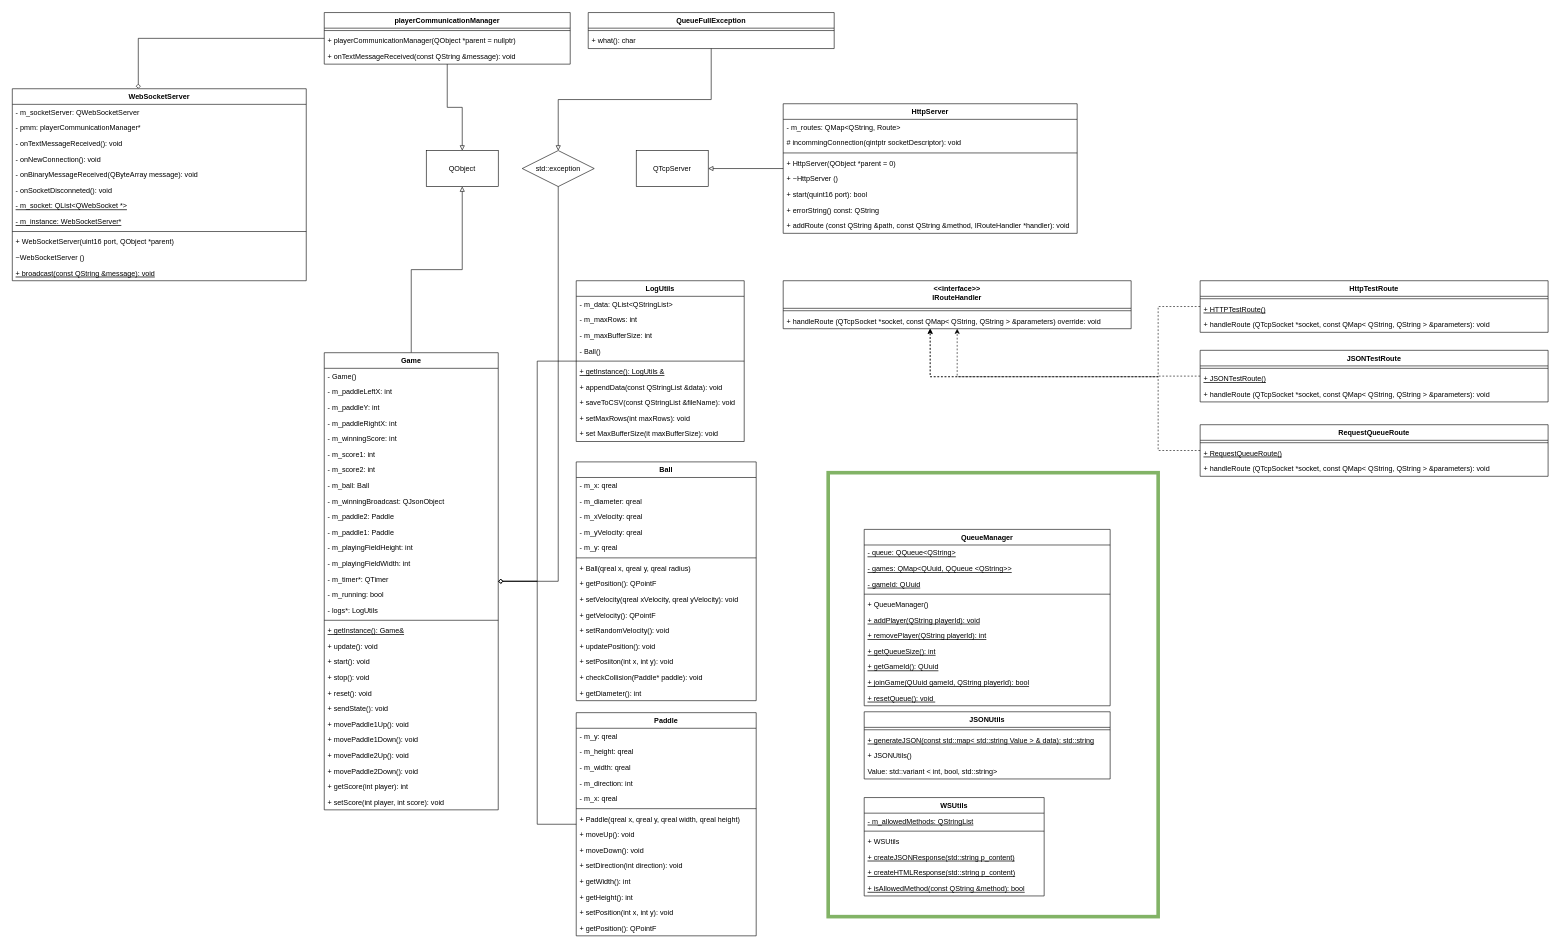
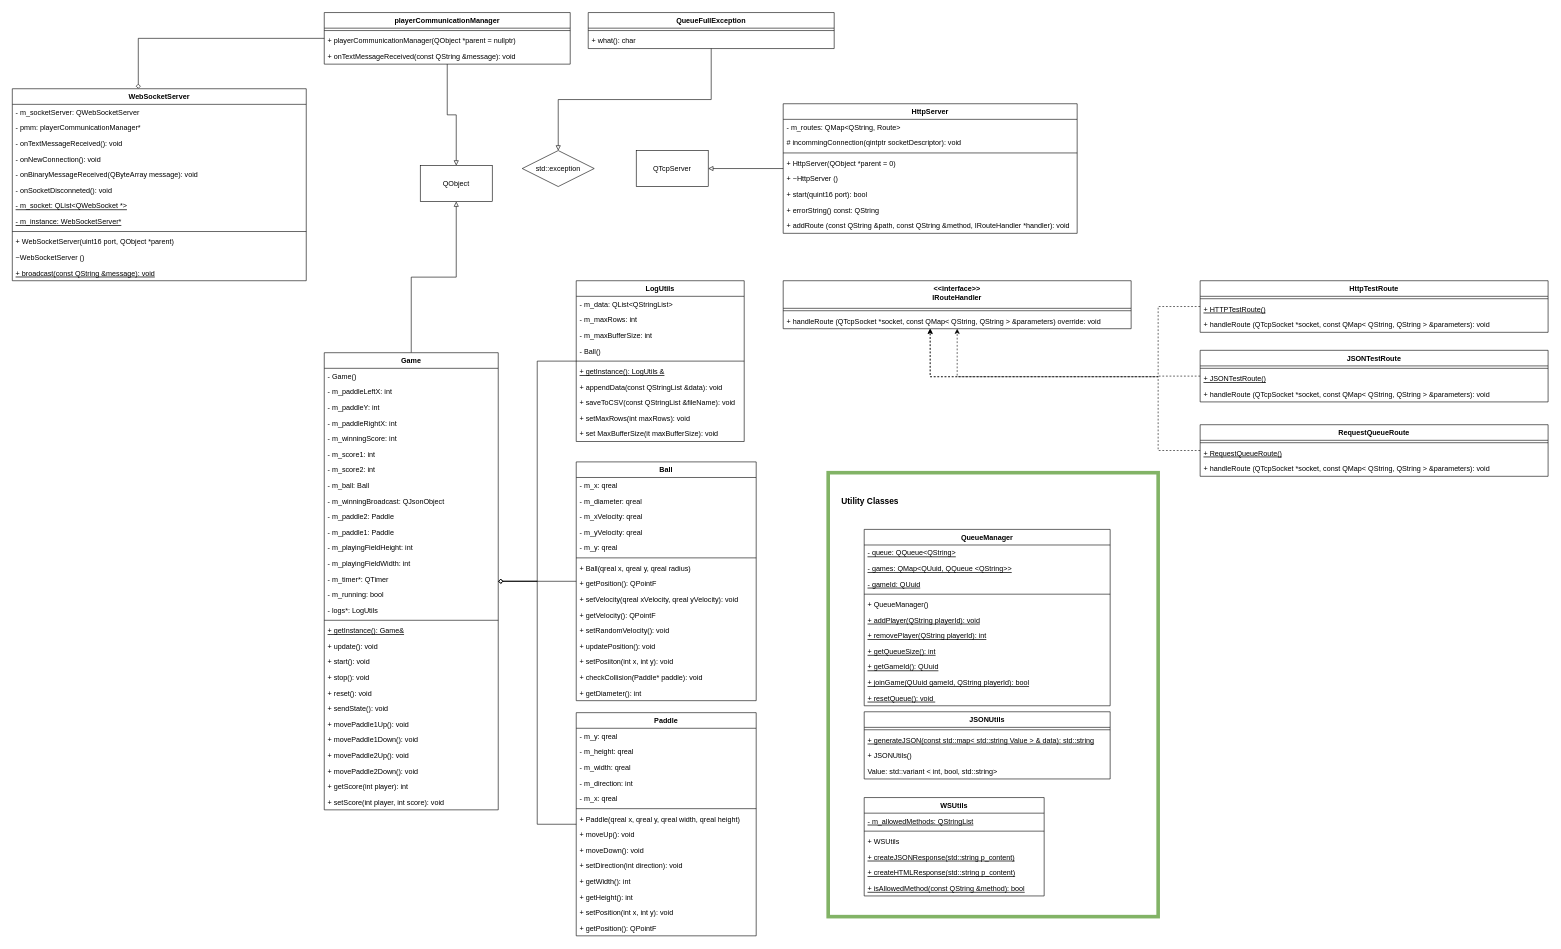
node "QObject": moved (462, 168) -> (456, 183)
edge "std::exception" -> "Game": now "Ball" -> "Game"
node "Utility Classes": added
